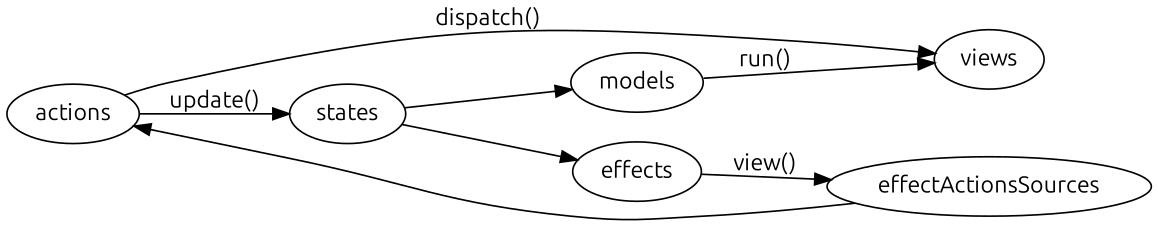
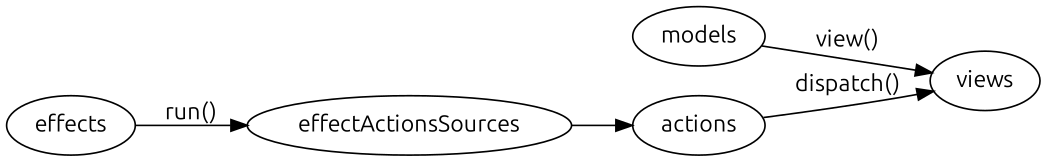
edge "models" -> "views": label "run()" -> "view()"
node "states": removed
edge "effects" -> "effectActionsSources": label "view()" -> "run()"
